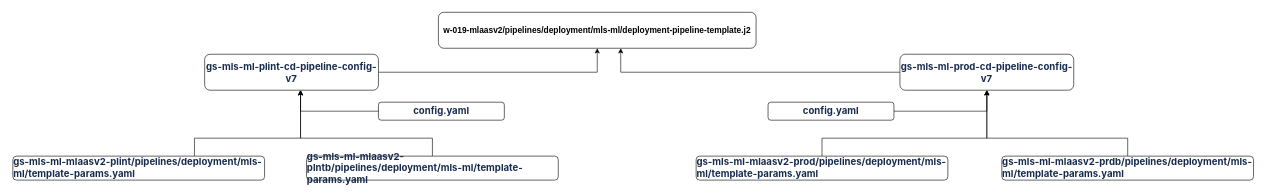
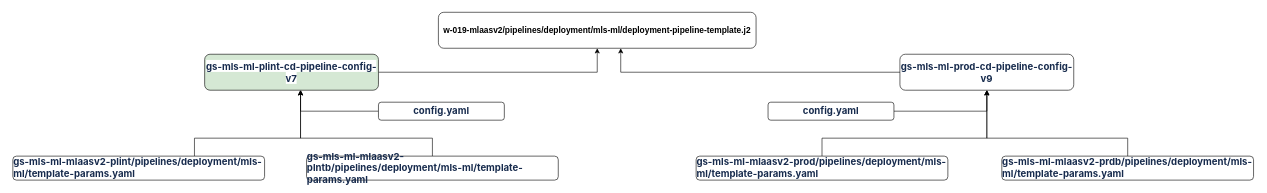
node "gs-mls-ml-plint-cd-pipeline-config-v7": fillcolor #ffffff -> #d5e8d4
node "gs-mls-ml-prod-cd-pipeline-config-v7": label "gs-mls-ml-prod-cd-pipeline-config-v7" -> "gs-mls-ml-prod-cd-pipeline-config-v9"
